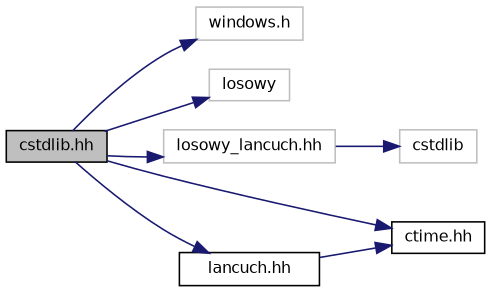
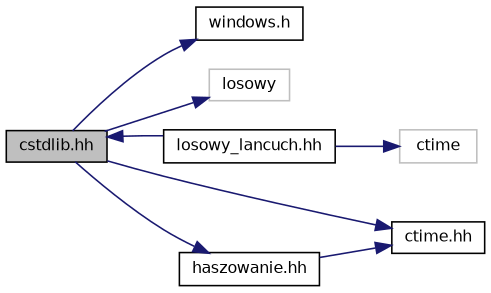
node "windows.h": color grey75 -> black
node "losowy_lancuch.hh": color grey75 -> black
node "cstdlib": label "cstdlib" -> "ctime"
edge "cstdlib.hh" -> "losowy_lancuch.hh": reversed
node "lancuch.hh": label "lancuch.hh" -> "haszowanie.hh"
